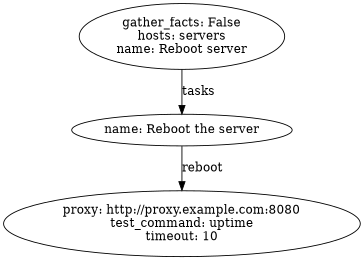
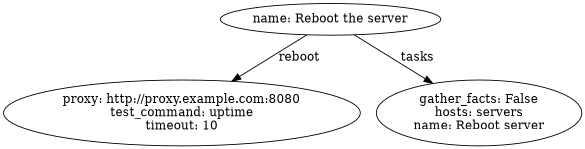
edge "gather_facts: False hosts: servers name: Reboot server" -> "name: Reboot the server": reversed
